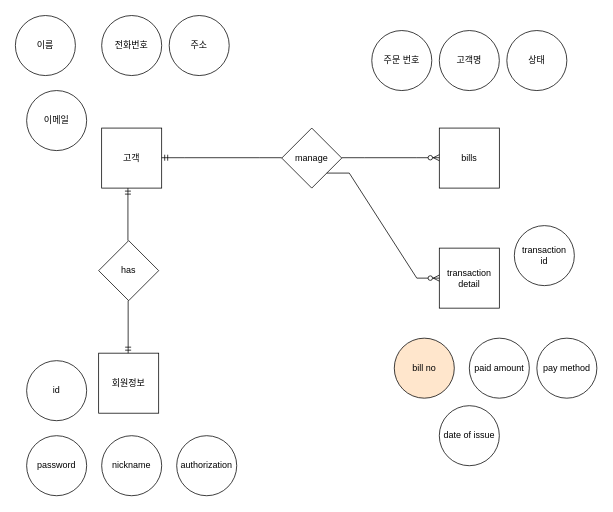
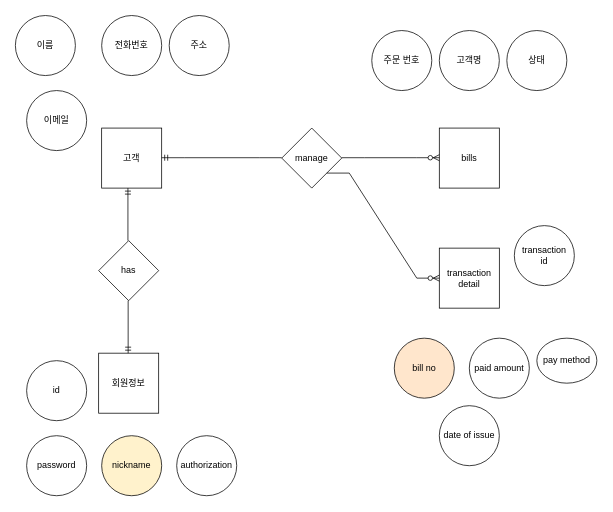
node "pay method": size 60x60 -> 60x45
node "nickname": fillcolor #ffffff -> #fff2cc
